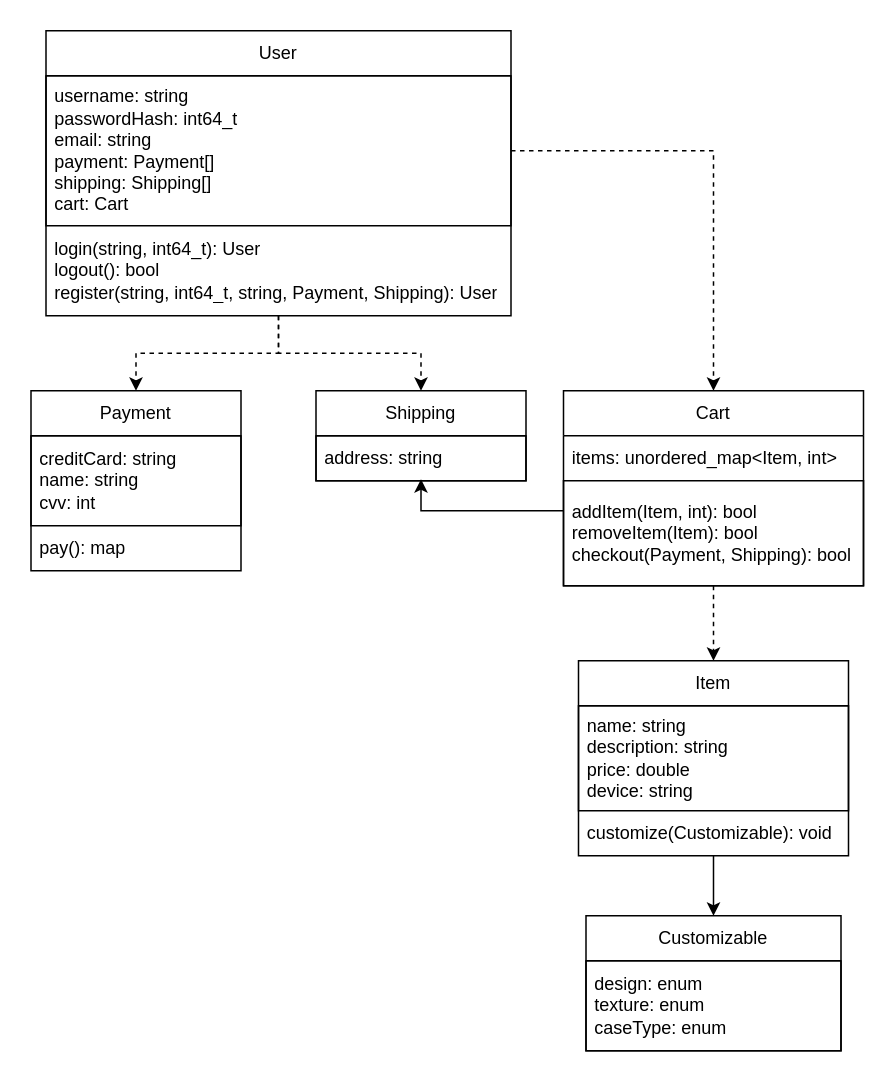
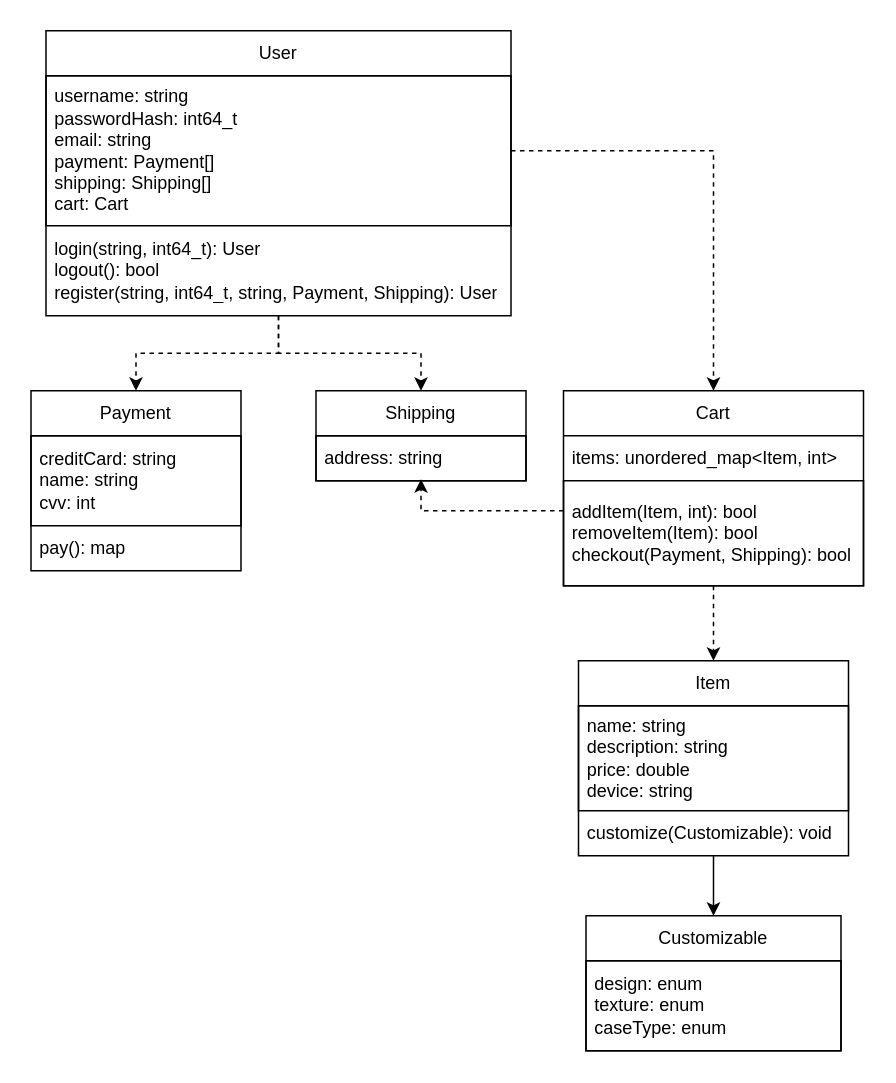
edge "Cart" -> "address: string": style solid -> dashed
